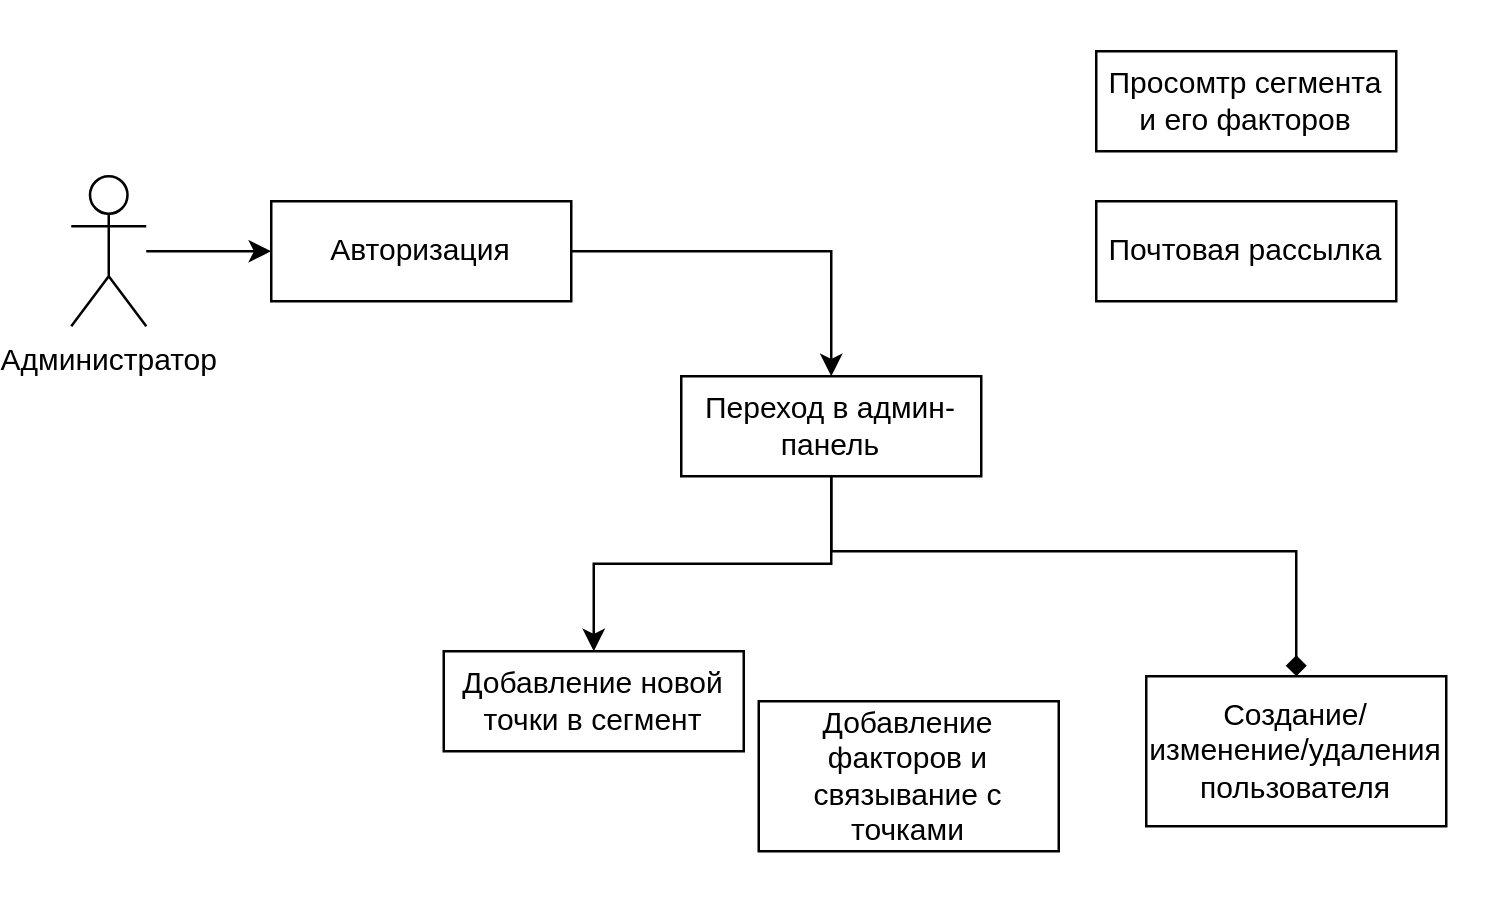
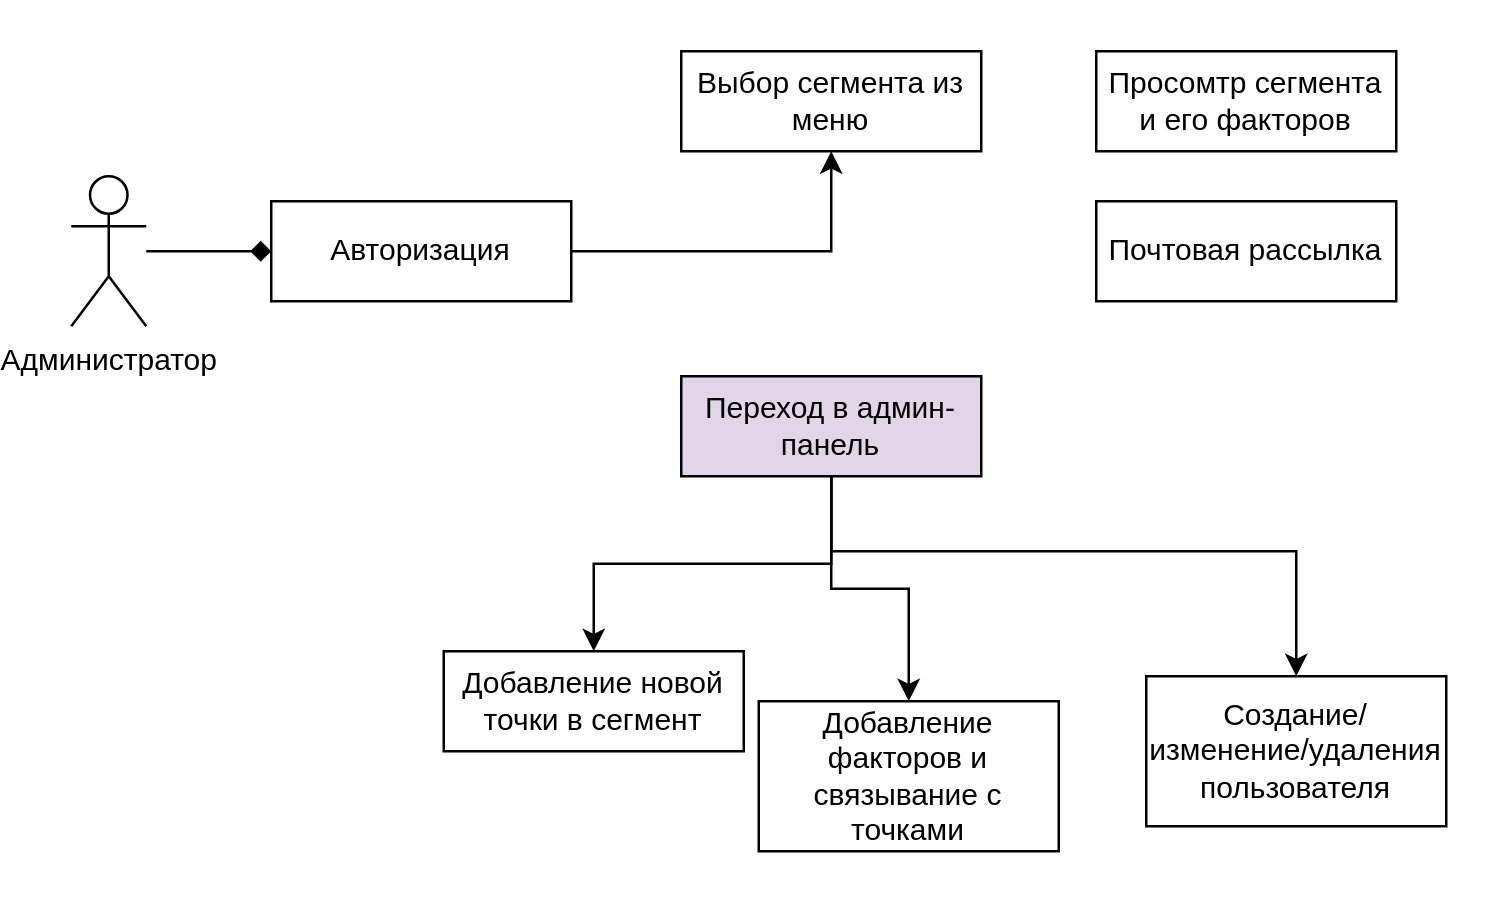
node "Выбор сегмента из меню": added
edge "Авторизация" -> "Выбор сегмента из меню": added
edge "Администратор" -> "Авторизация": arrowhead classic -> diamond
edge "Авторизация" -> "Переход в админ-панель": removed
node "Переход в админ-панель": fillcolor #ffffff -> #e1d5e7
edge "Переход в админ-панель" -> "Добавление факторов и связывание с точками": added
edge "Переход в админ-панель" -> "Создание/изменение/удаления пользователя": arrowhead diamond -> classic
